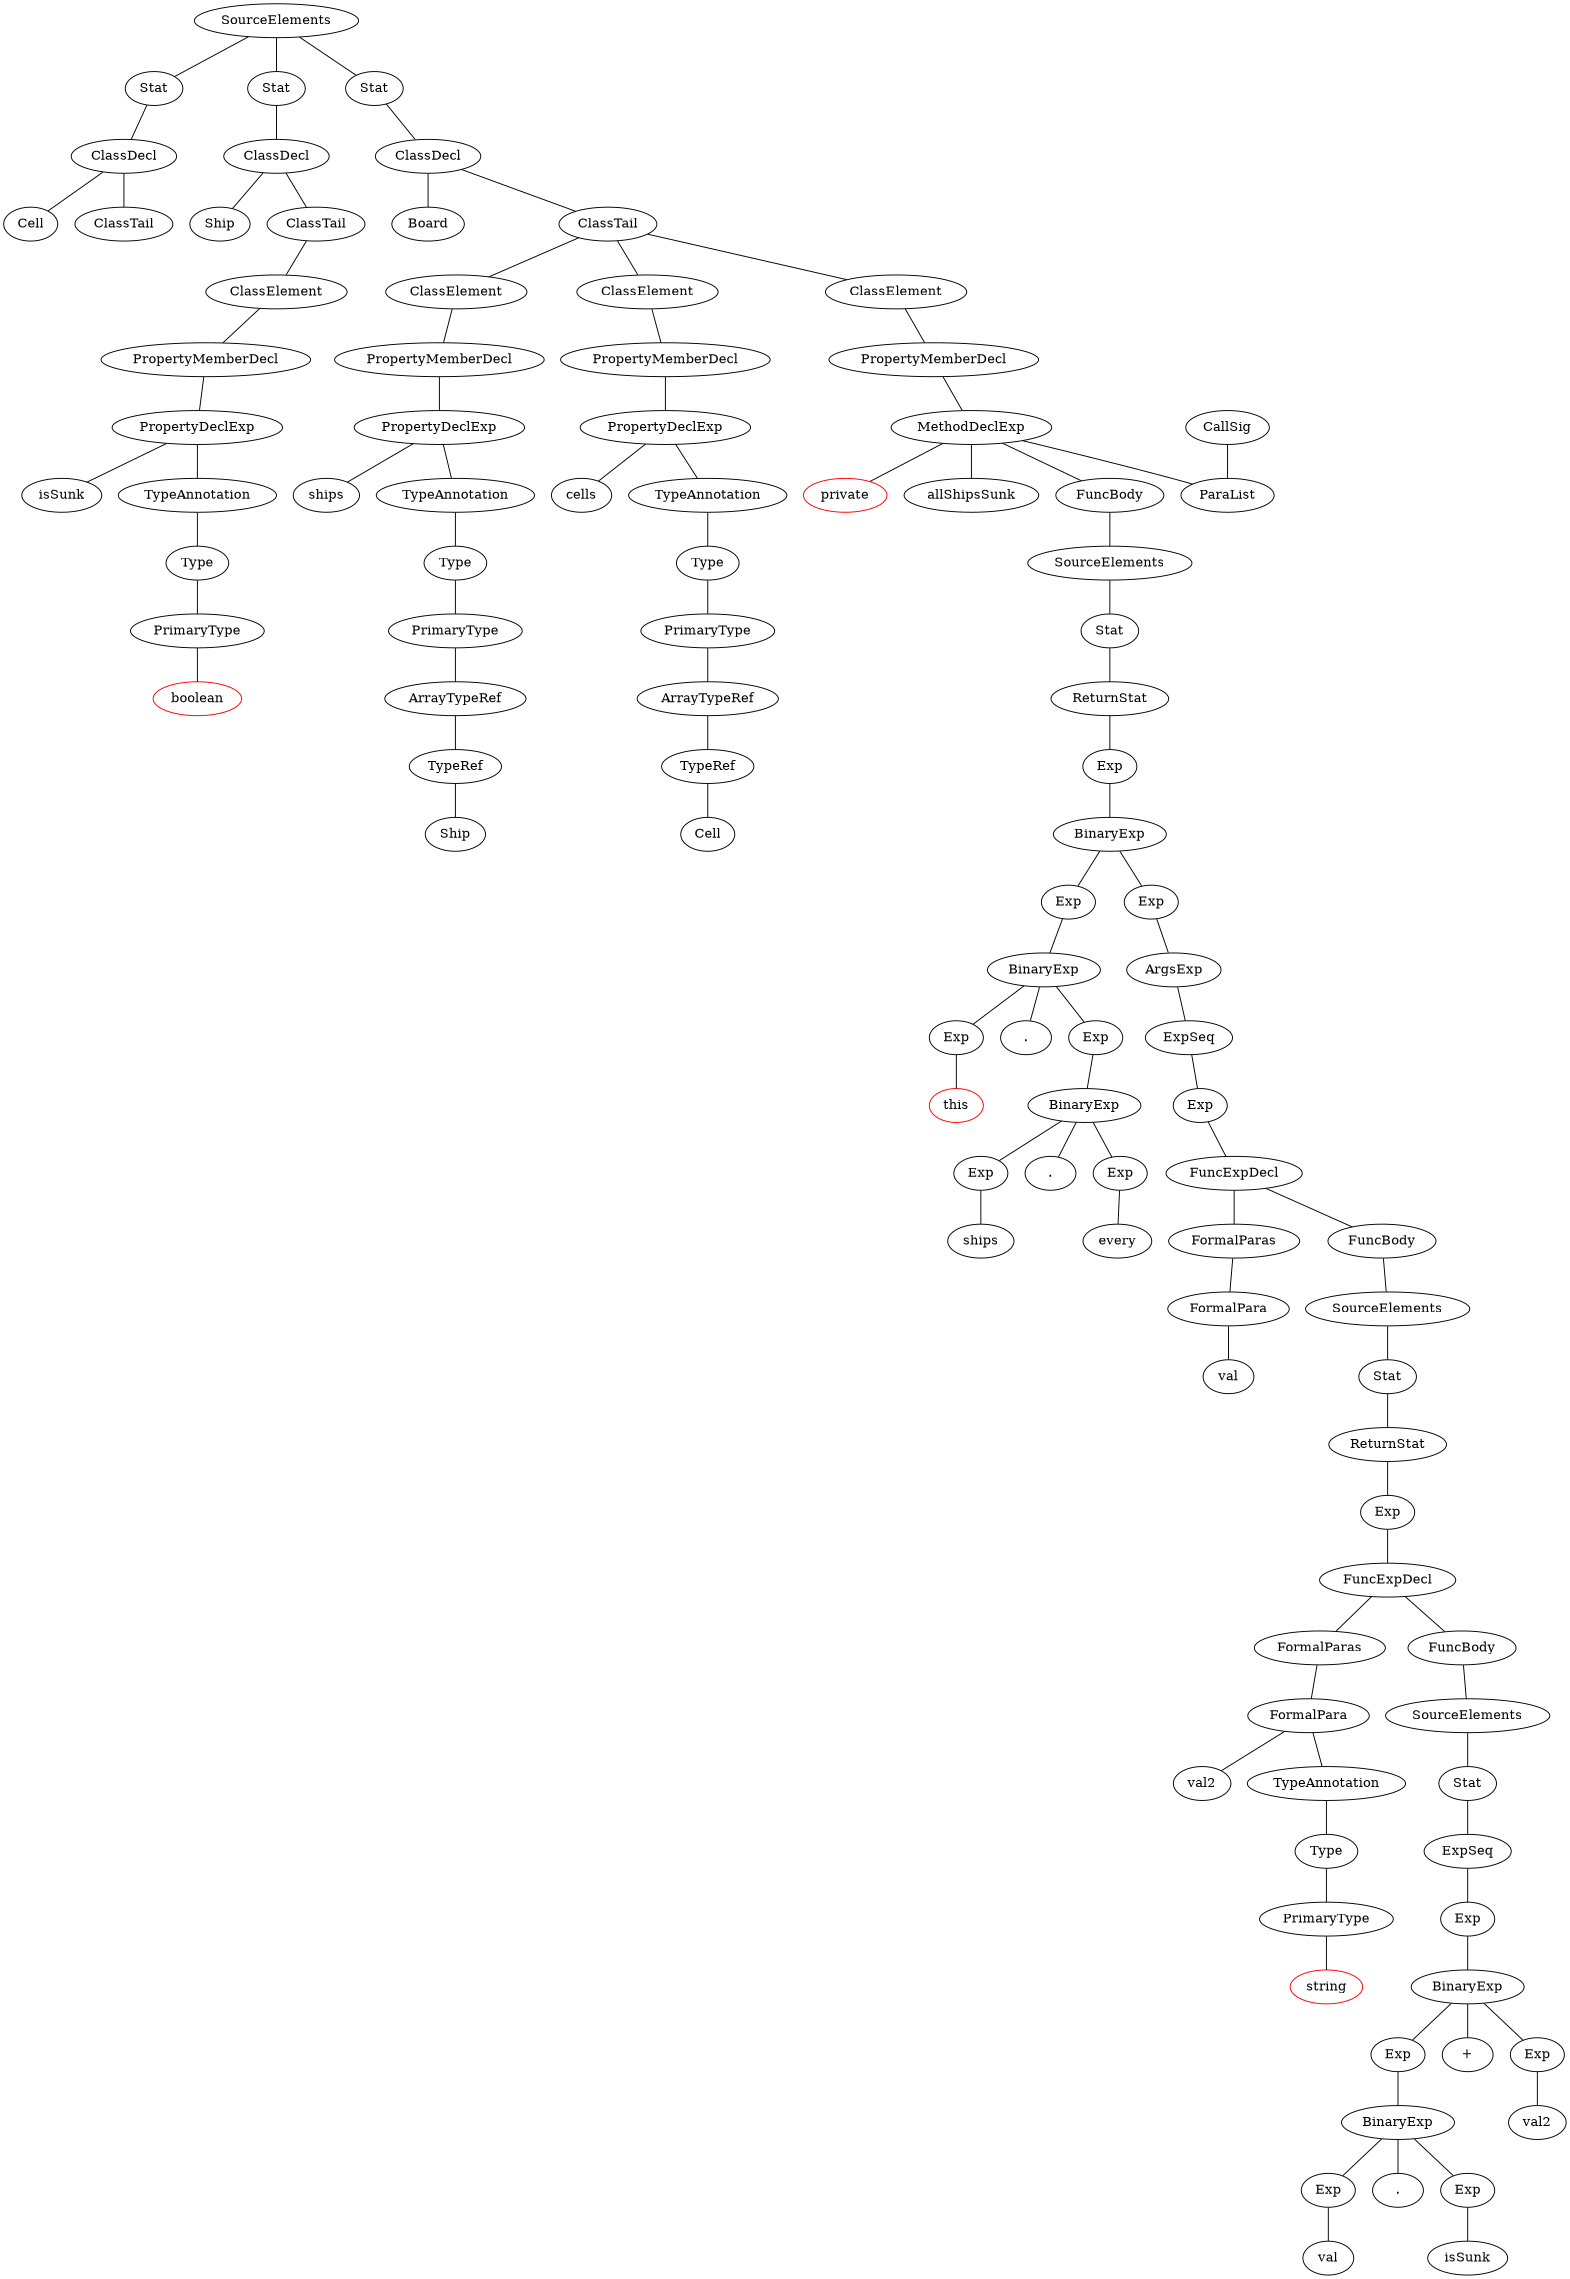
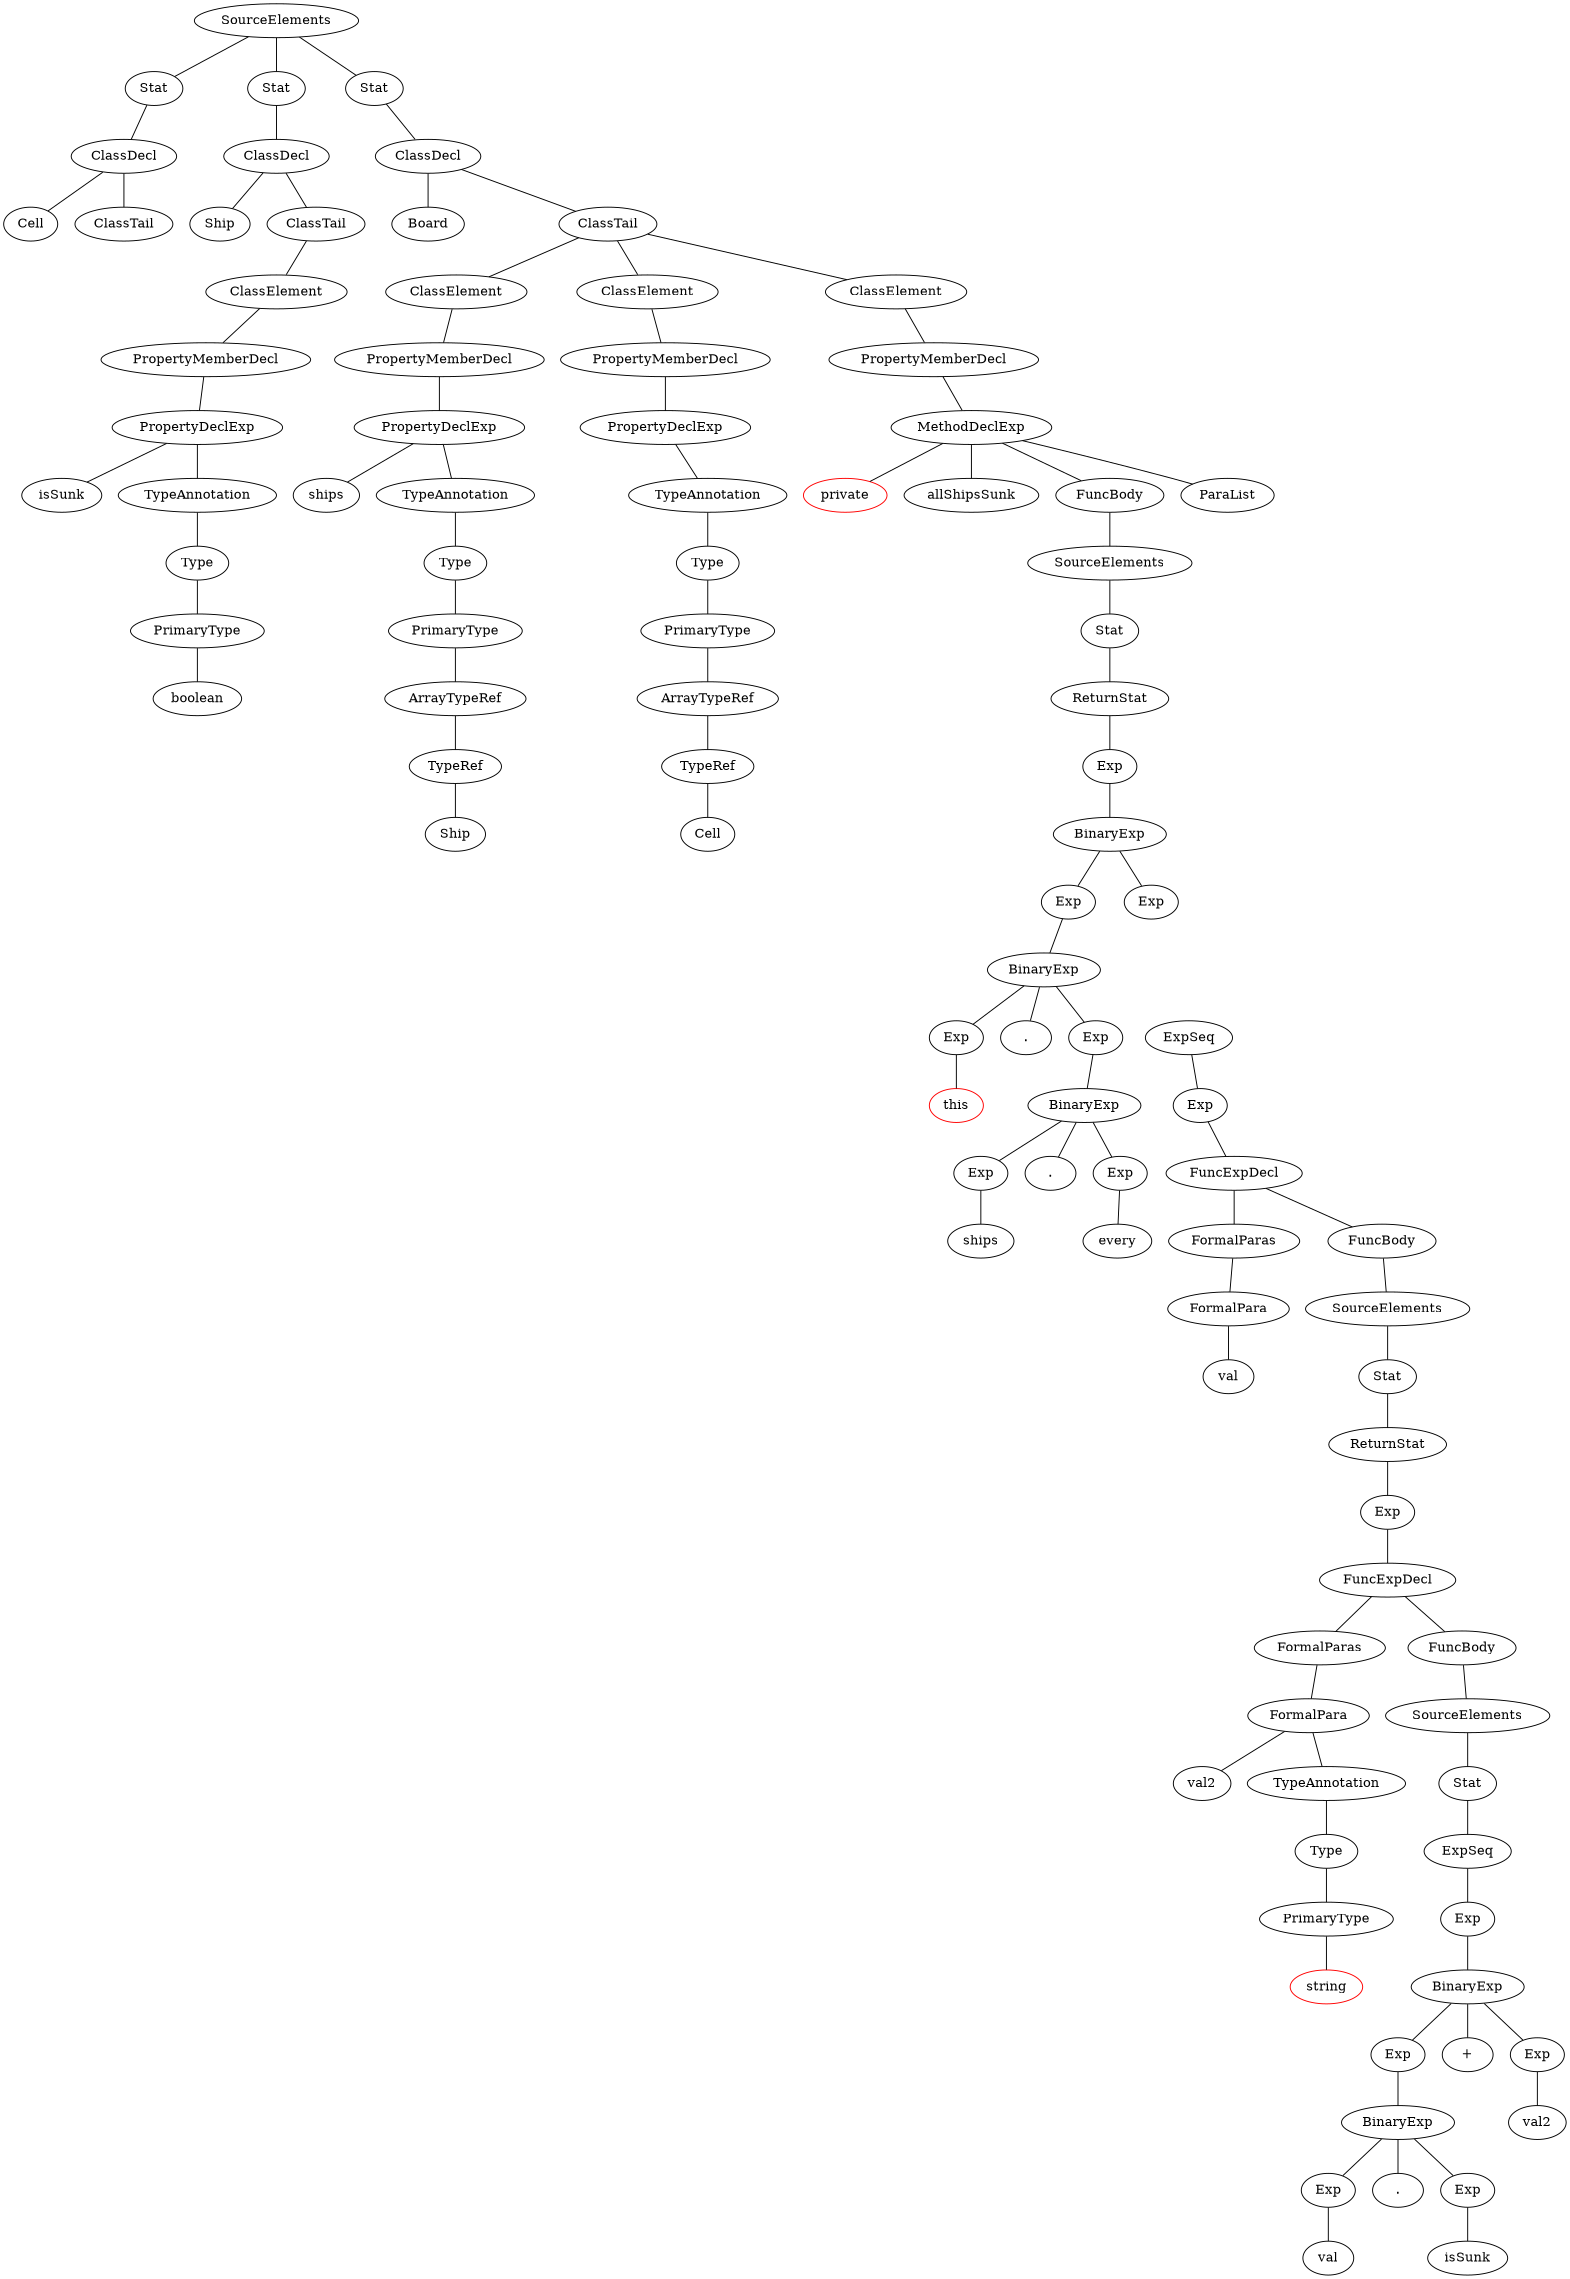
node "CallSig": removed
node "cells": removed
node "boolean": color red -> black
node "ArgsExp": removed
